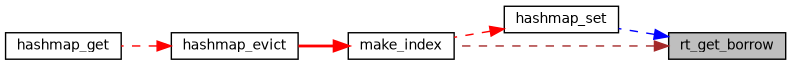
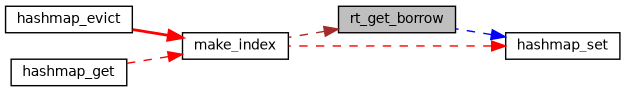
edge "hashmap_set" -> "rt_get_borrow": reversed
edge "hashmap_get" -> "hashmap_evict": now "hashmap_get" -> "make_index"
